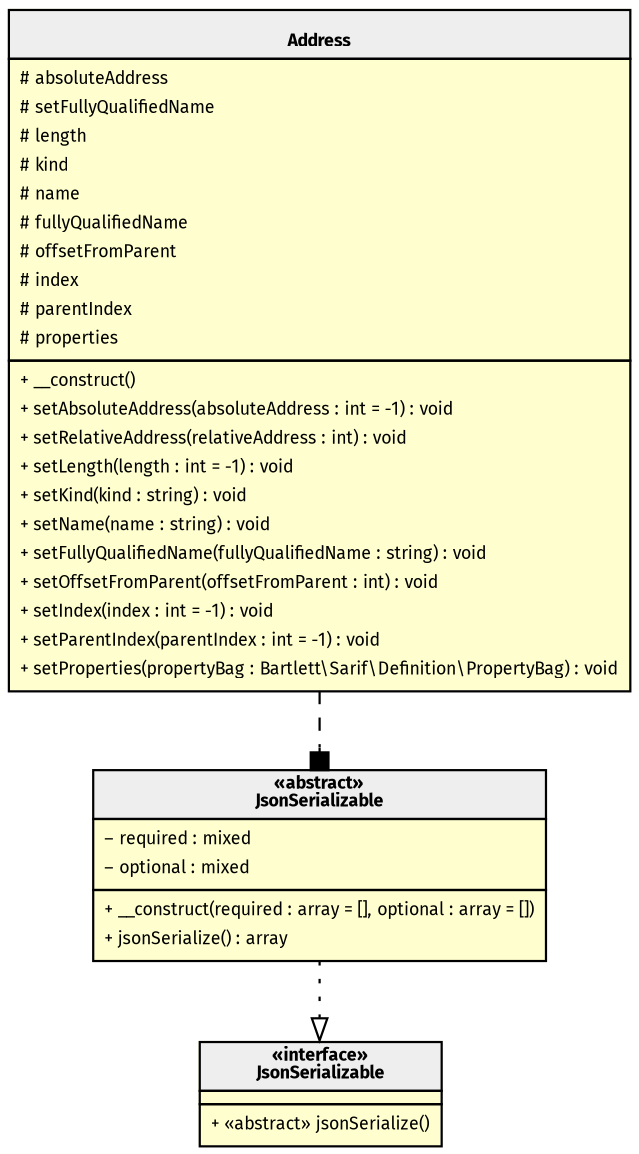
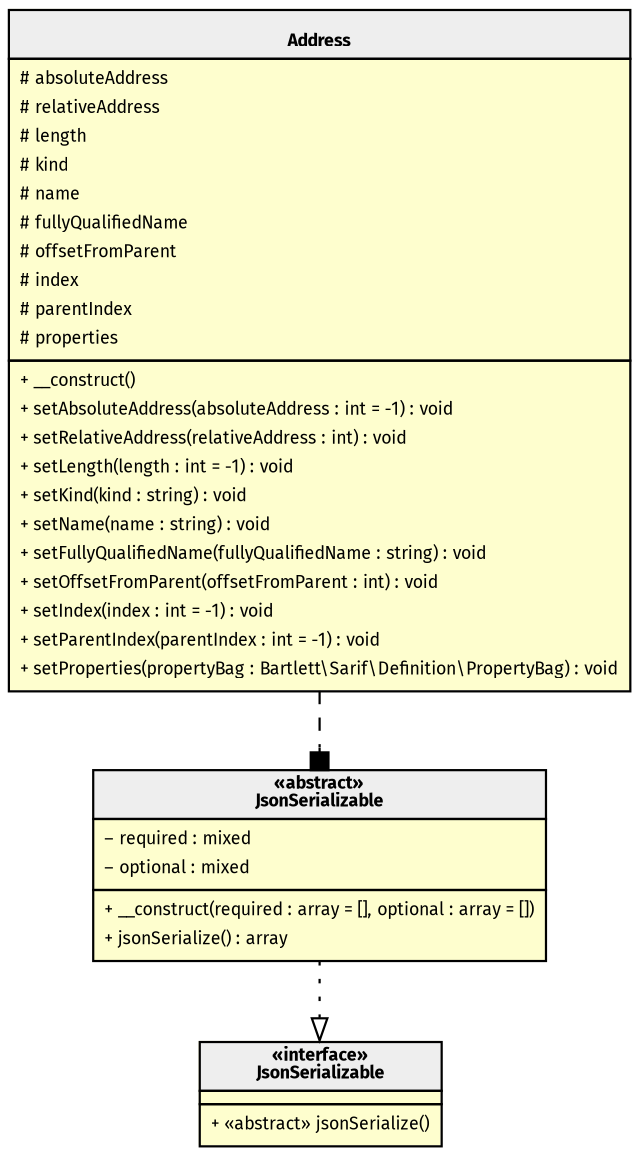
node "Address": text "# setFullyQualifiedName" -> "# relativeAddress"
